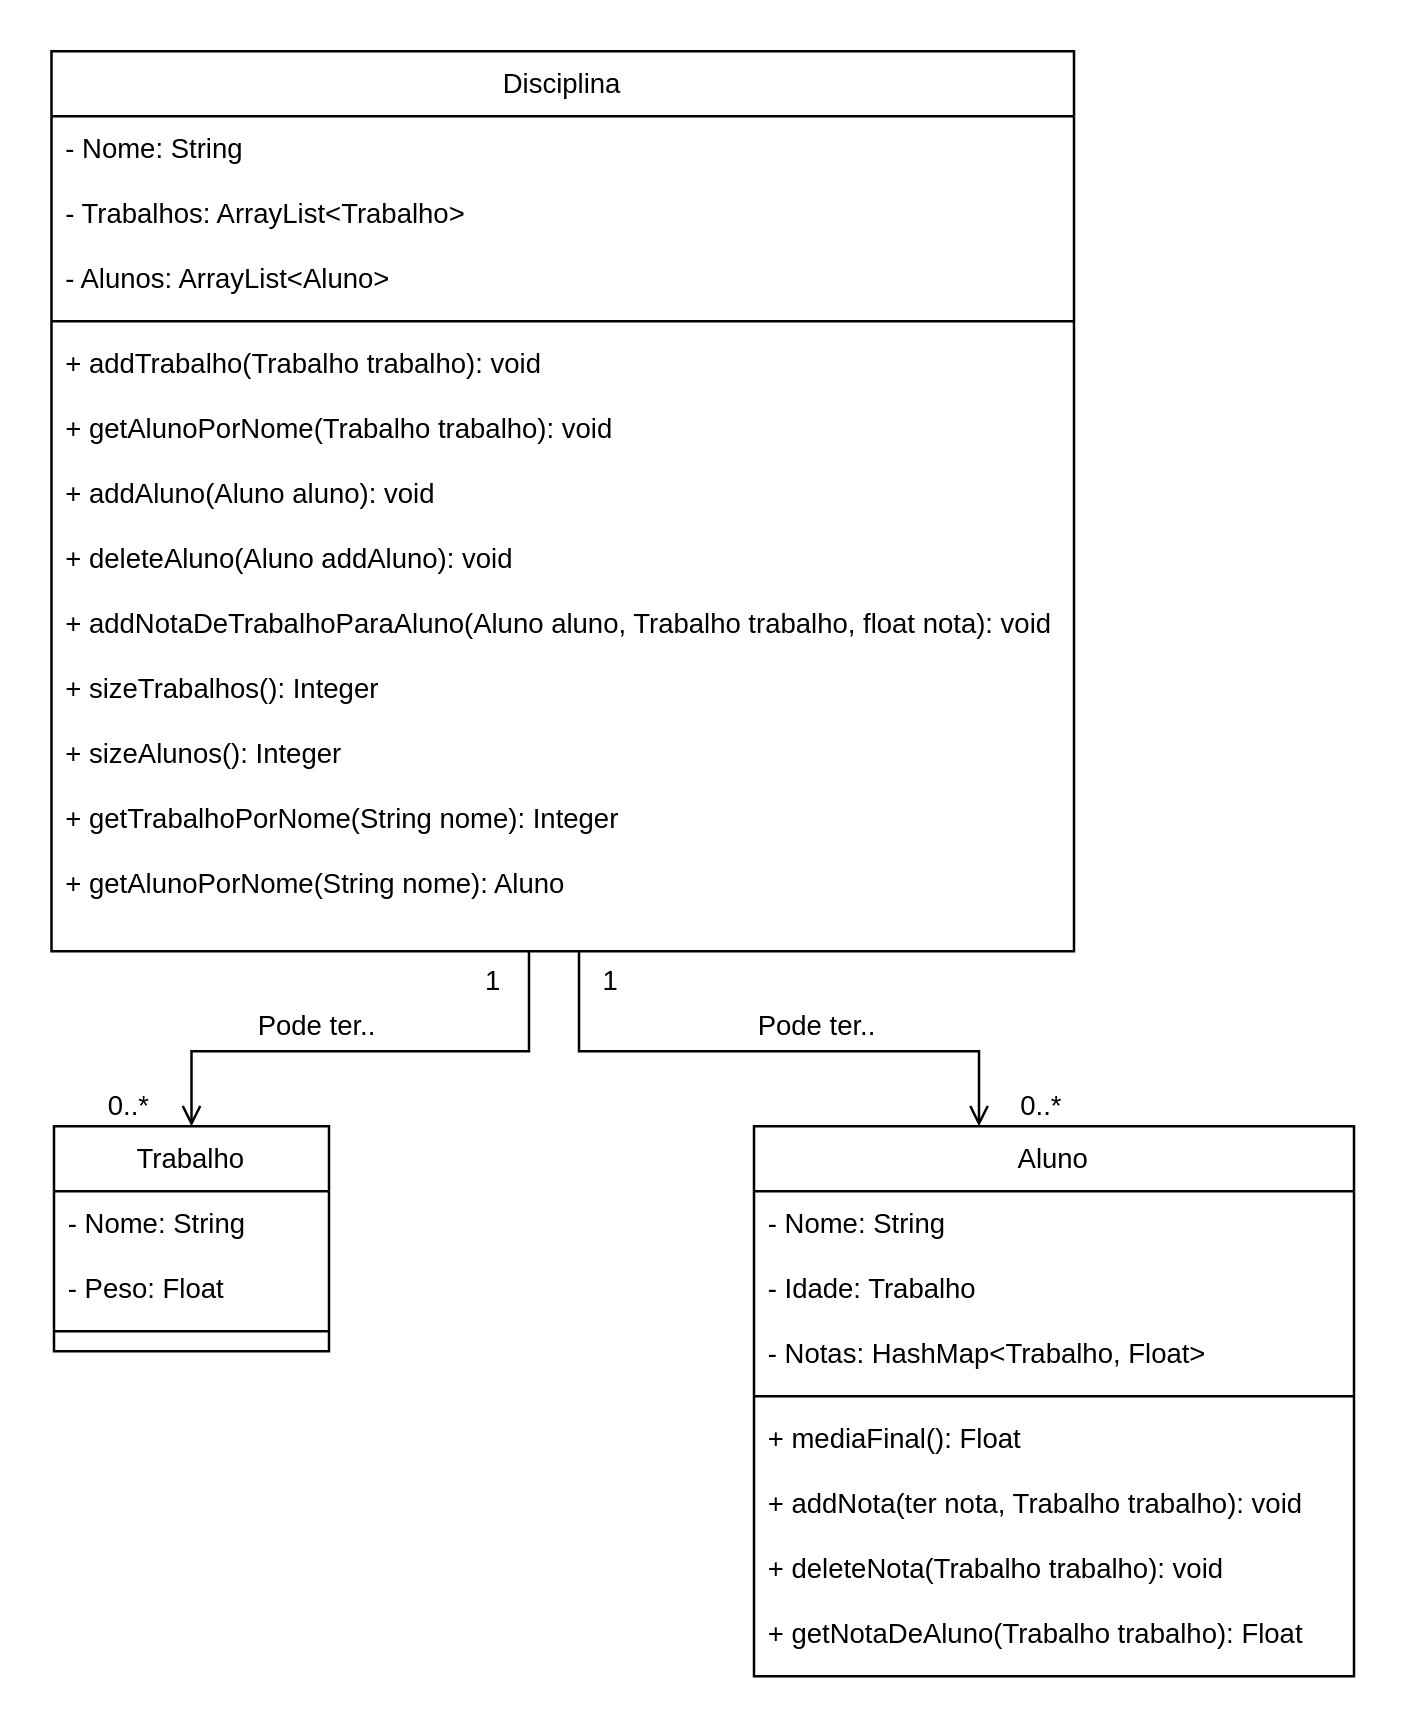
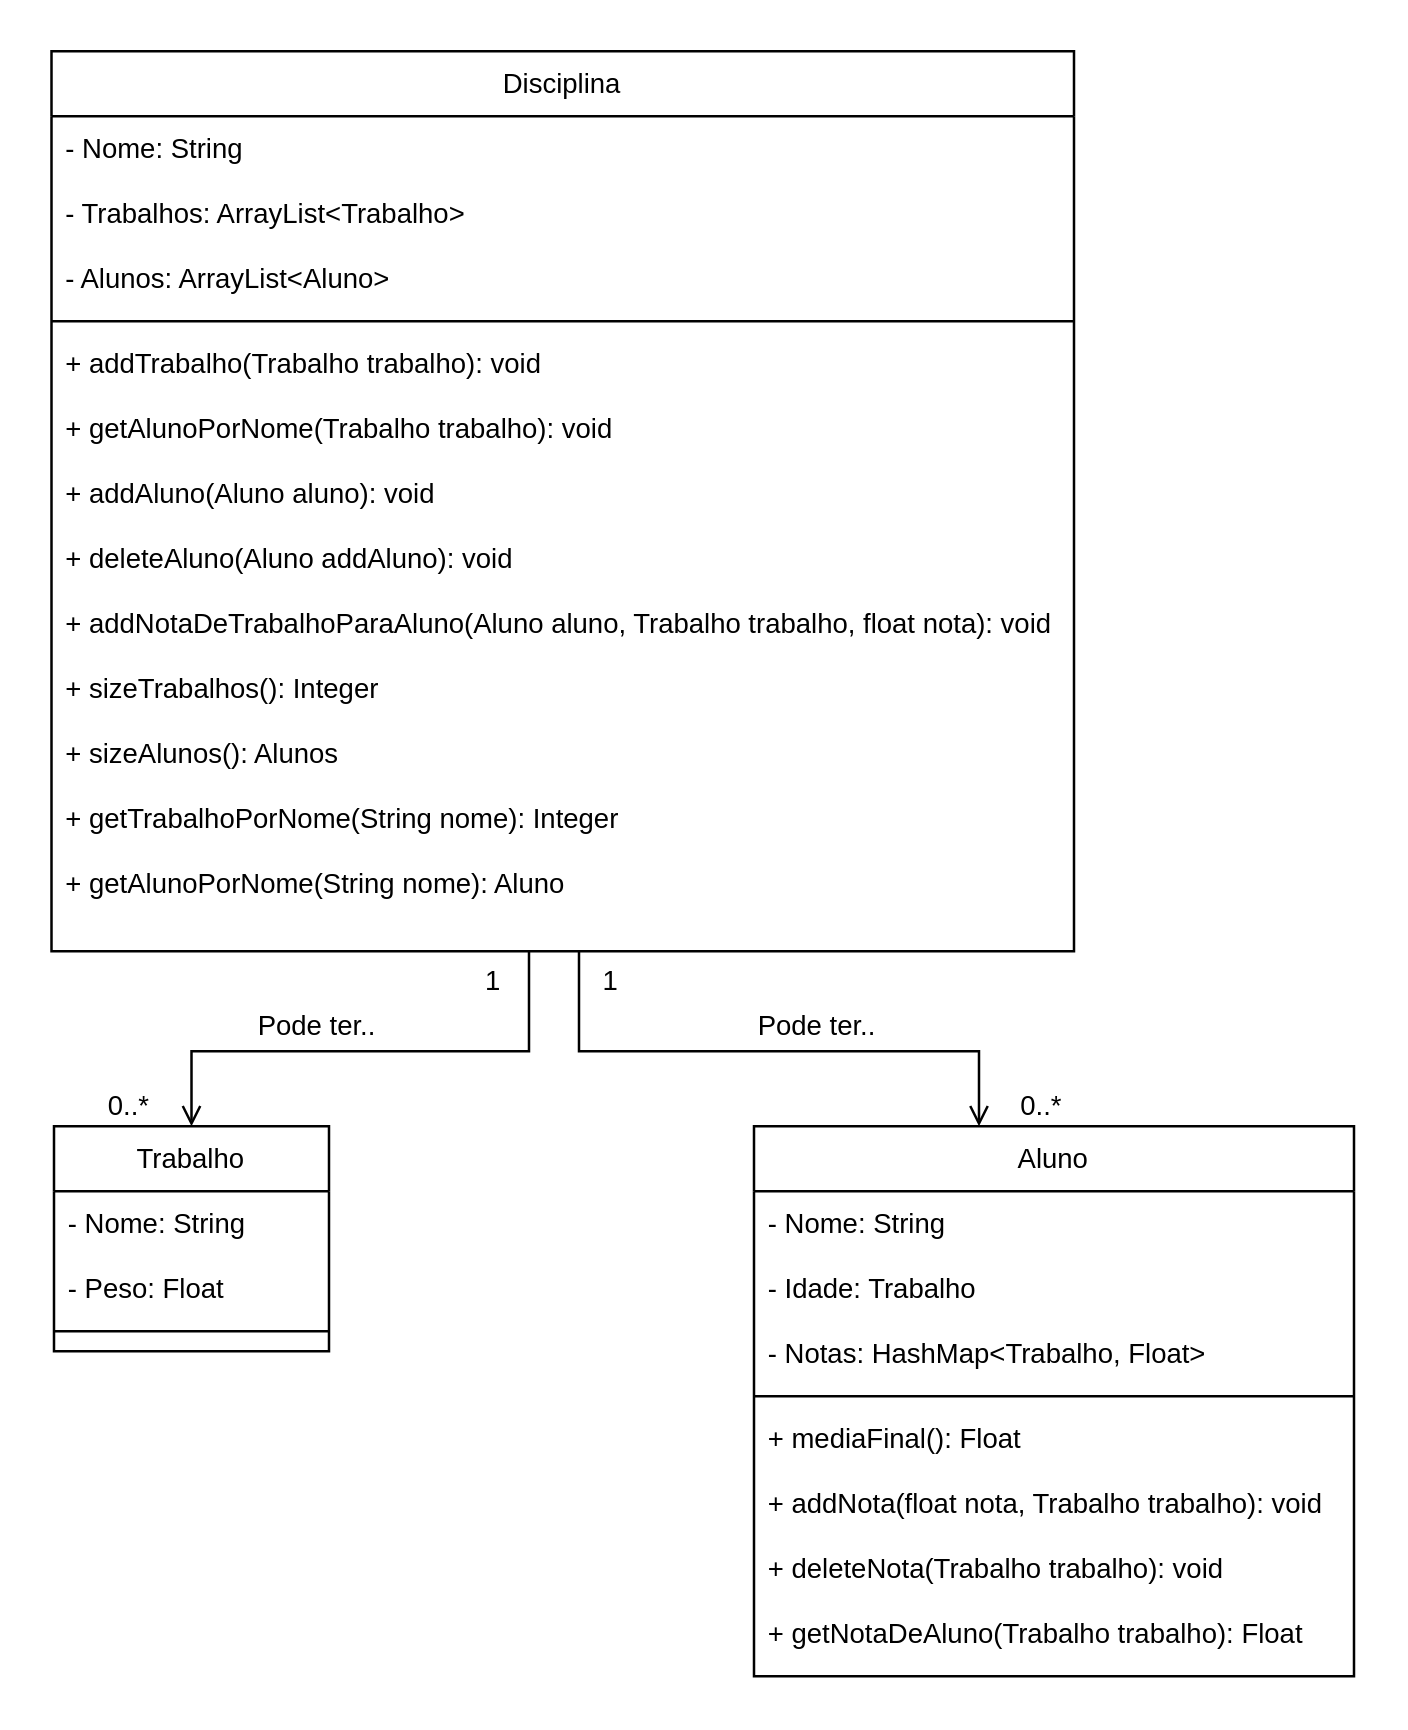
node "+ sizeAlunos(): Integer": label "+ sizeAlunos(): Integer" -> "+ sizeAlunos(): Alunos"
node "+ addNota(ter nota, Trabalho trabalho): void": label "+ addNota(ter nota, Trabalho trabalho): void" -> "+ addNota(float nota, Trabalho trabalho): void"
